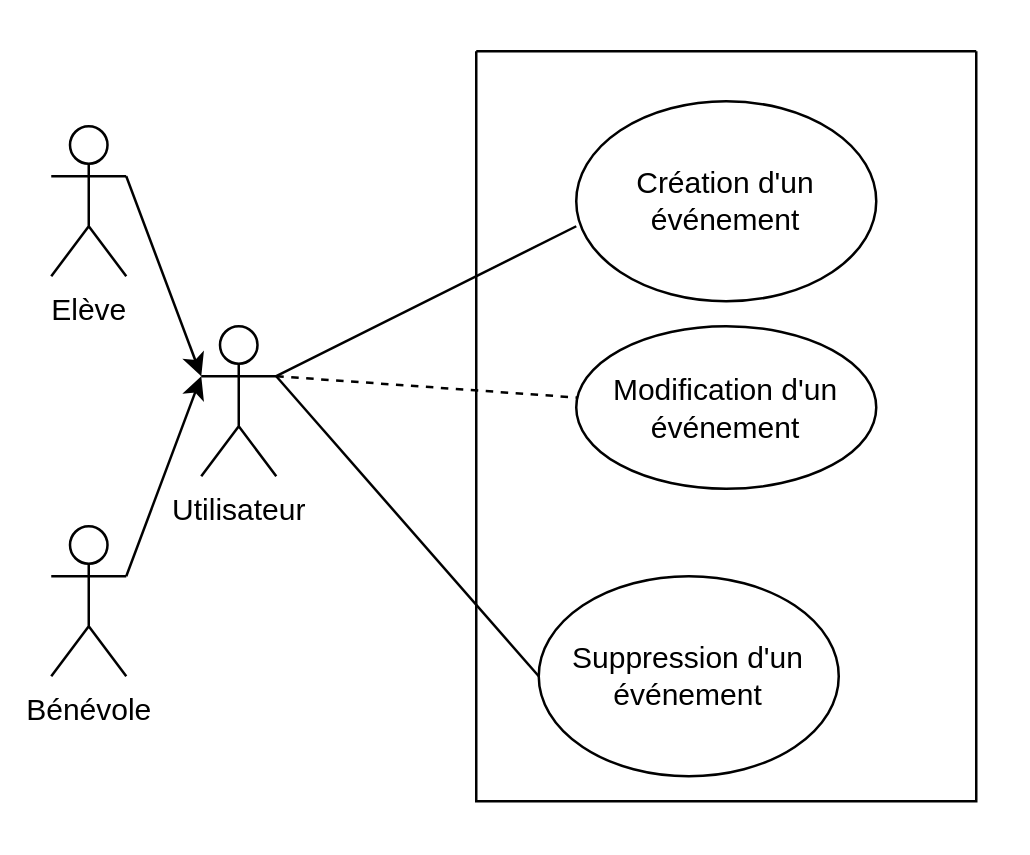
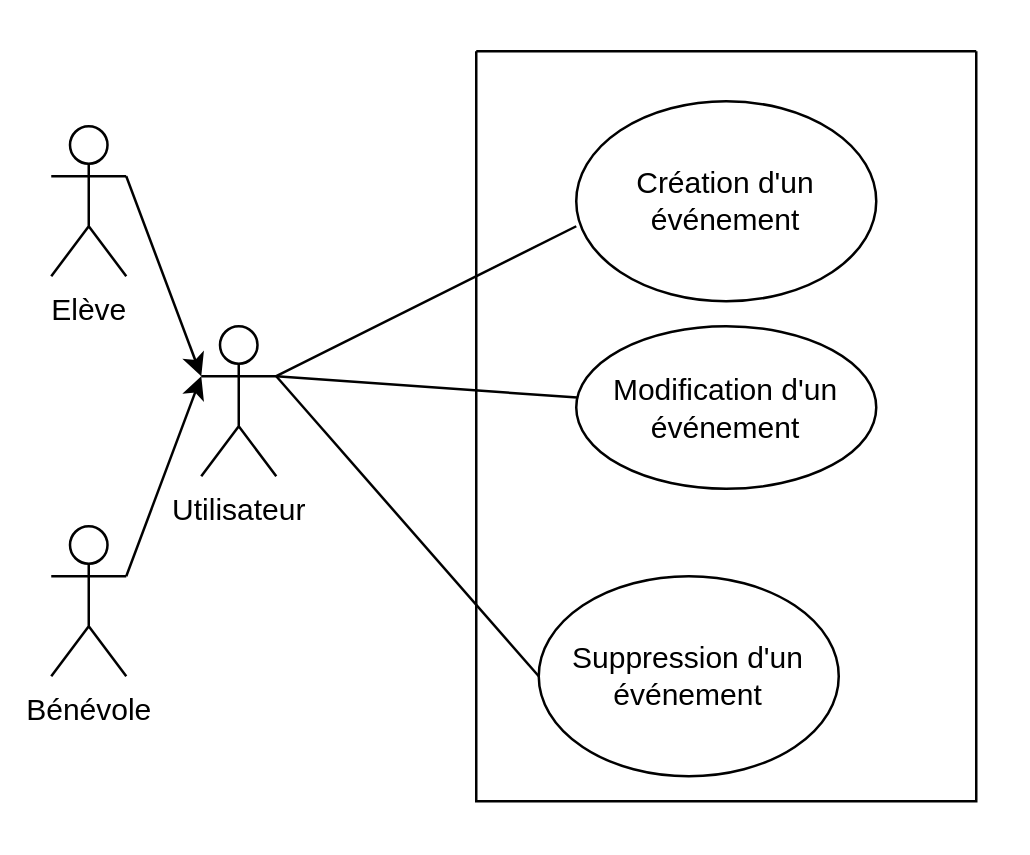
edge "Utilisateur" -- "Modification d'un événement": style dashed -> solid
